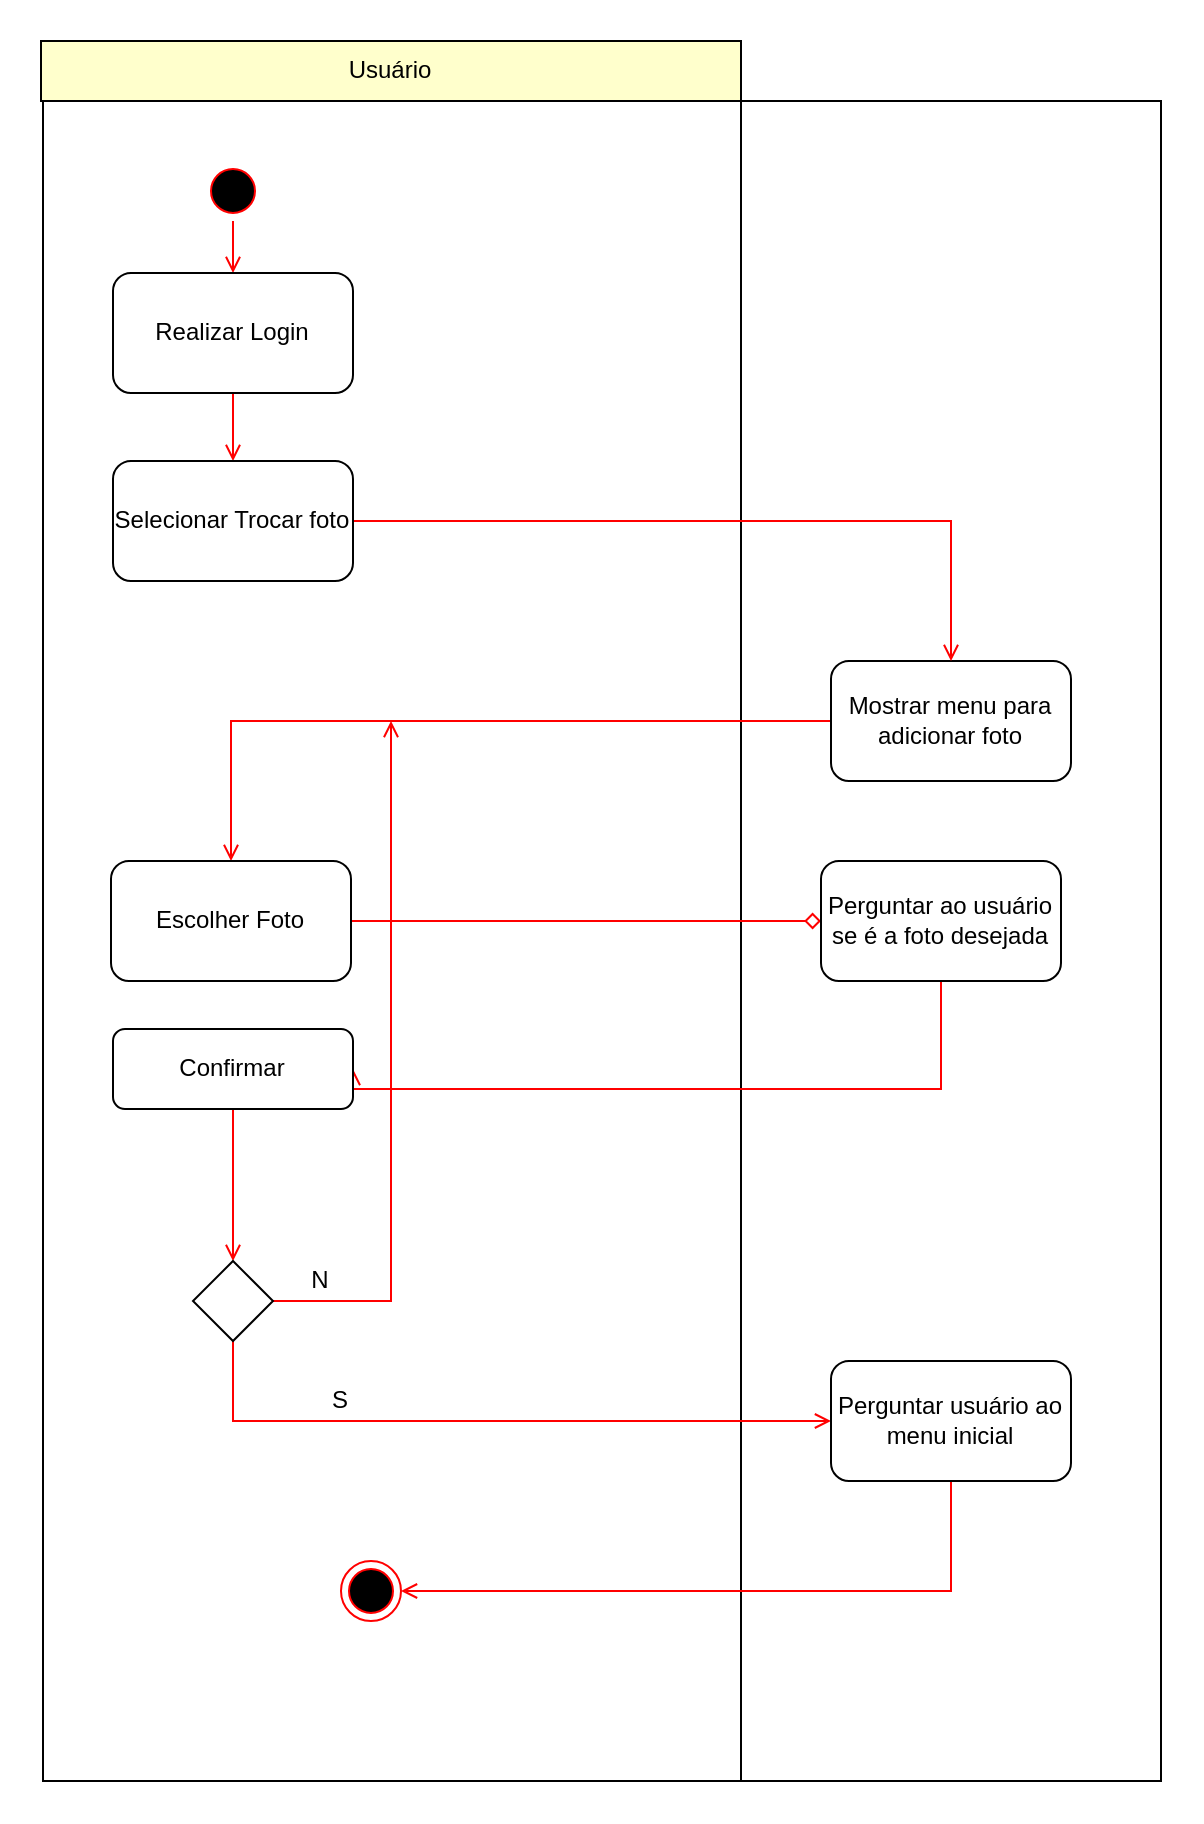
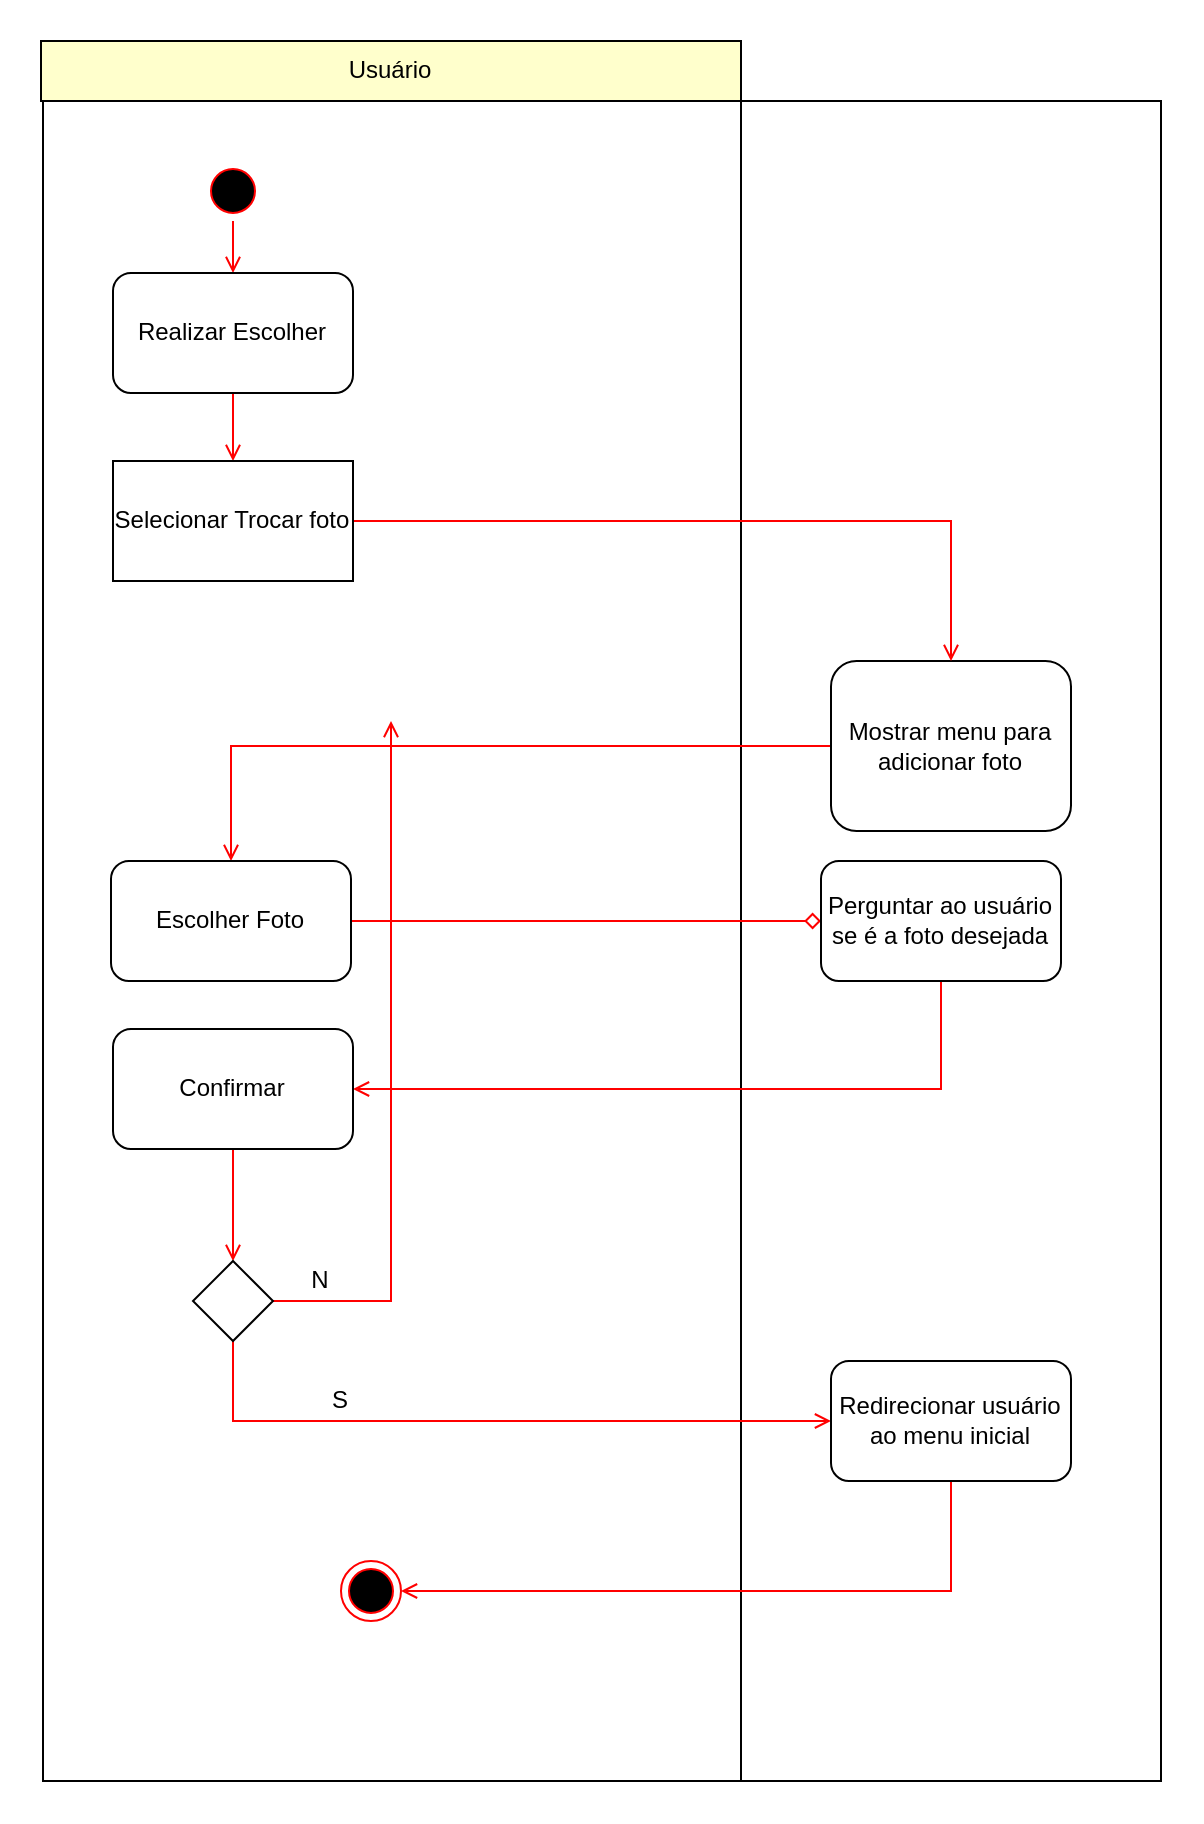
node "Realizar Login": label "Realizar Login" -> "Realizar Escolher"
node "Selecionar Trocar foto": shape rounded rectangle -> rectangle
node "Mostrar menu para adicionar foto": size 240x120 -> 240x170
node "Confirmar": size 240x80 -> 240x120
node "Perguntar usuário ao menu inicial": label "Perguntar usuário ao menu inicial" -> "Redirecionar usuário ao menu inicial"
